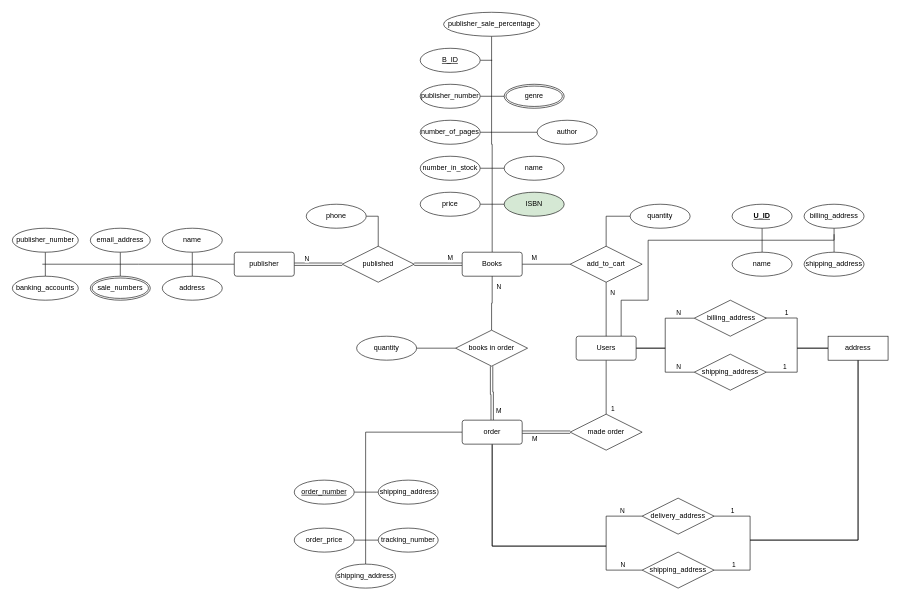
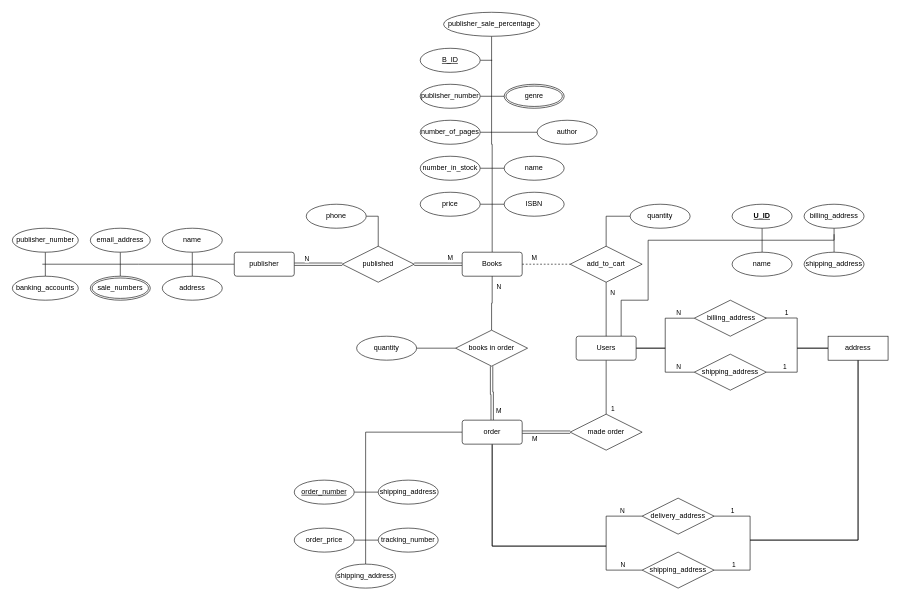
node "ISBN": fillcolor #d5e8d4 -> #ffffff
edge "Books" -- "add_to_cart": style solid -> dashed
